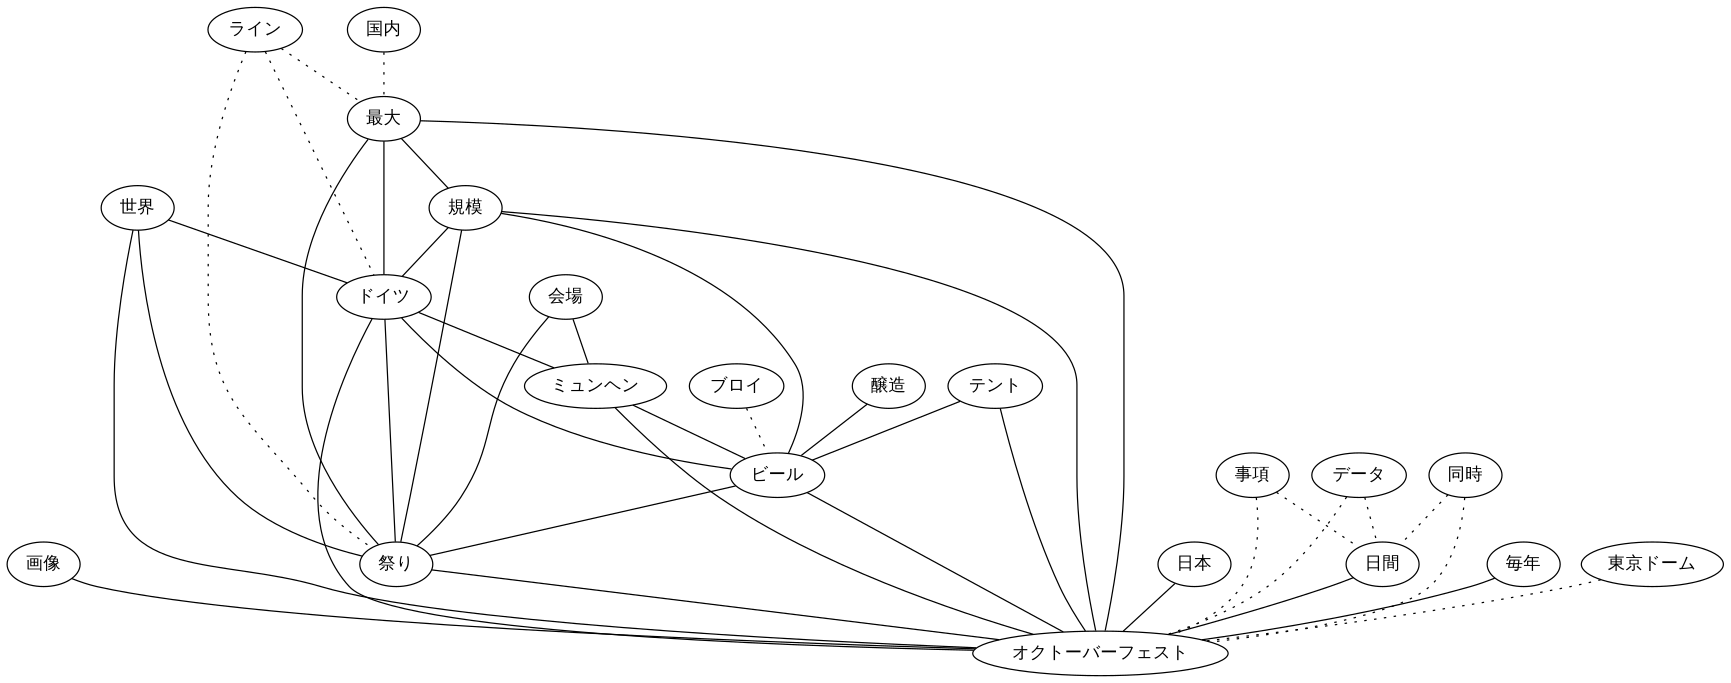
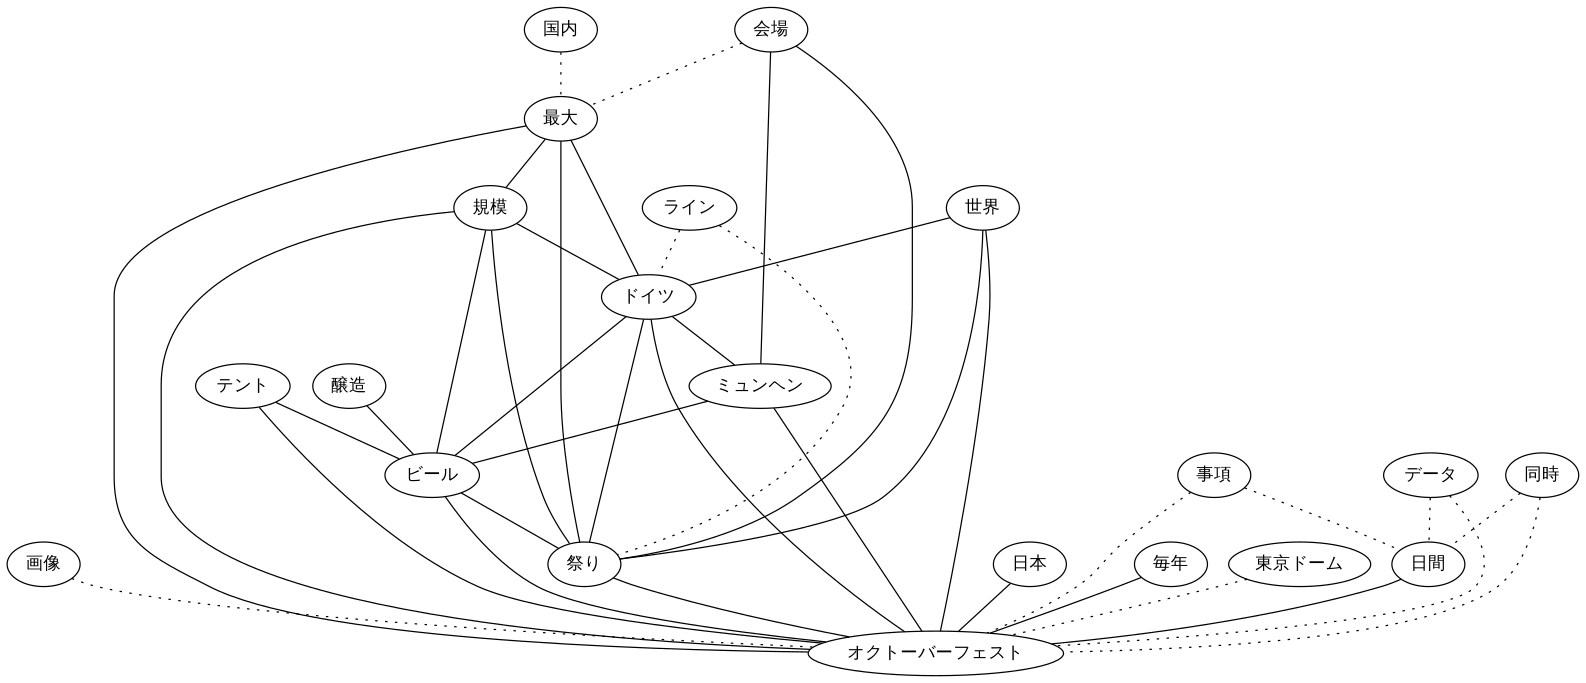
edge "ライン" -- "最大": now "会場" -- "最大"
node "ブロイ": removed
edge "画像" -- "オクトーバーフェスト": style solid -> dotted
